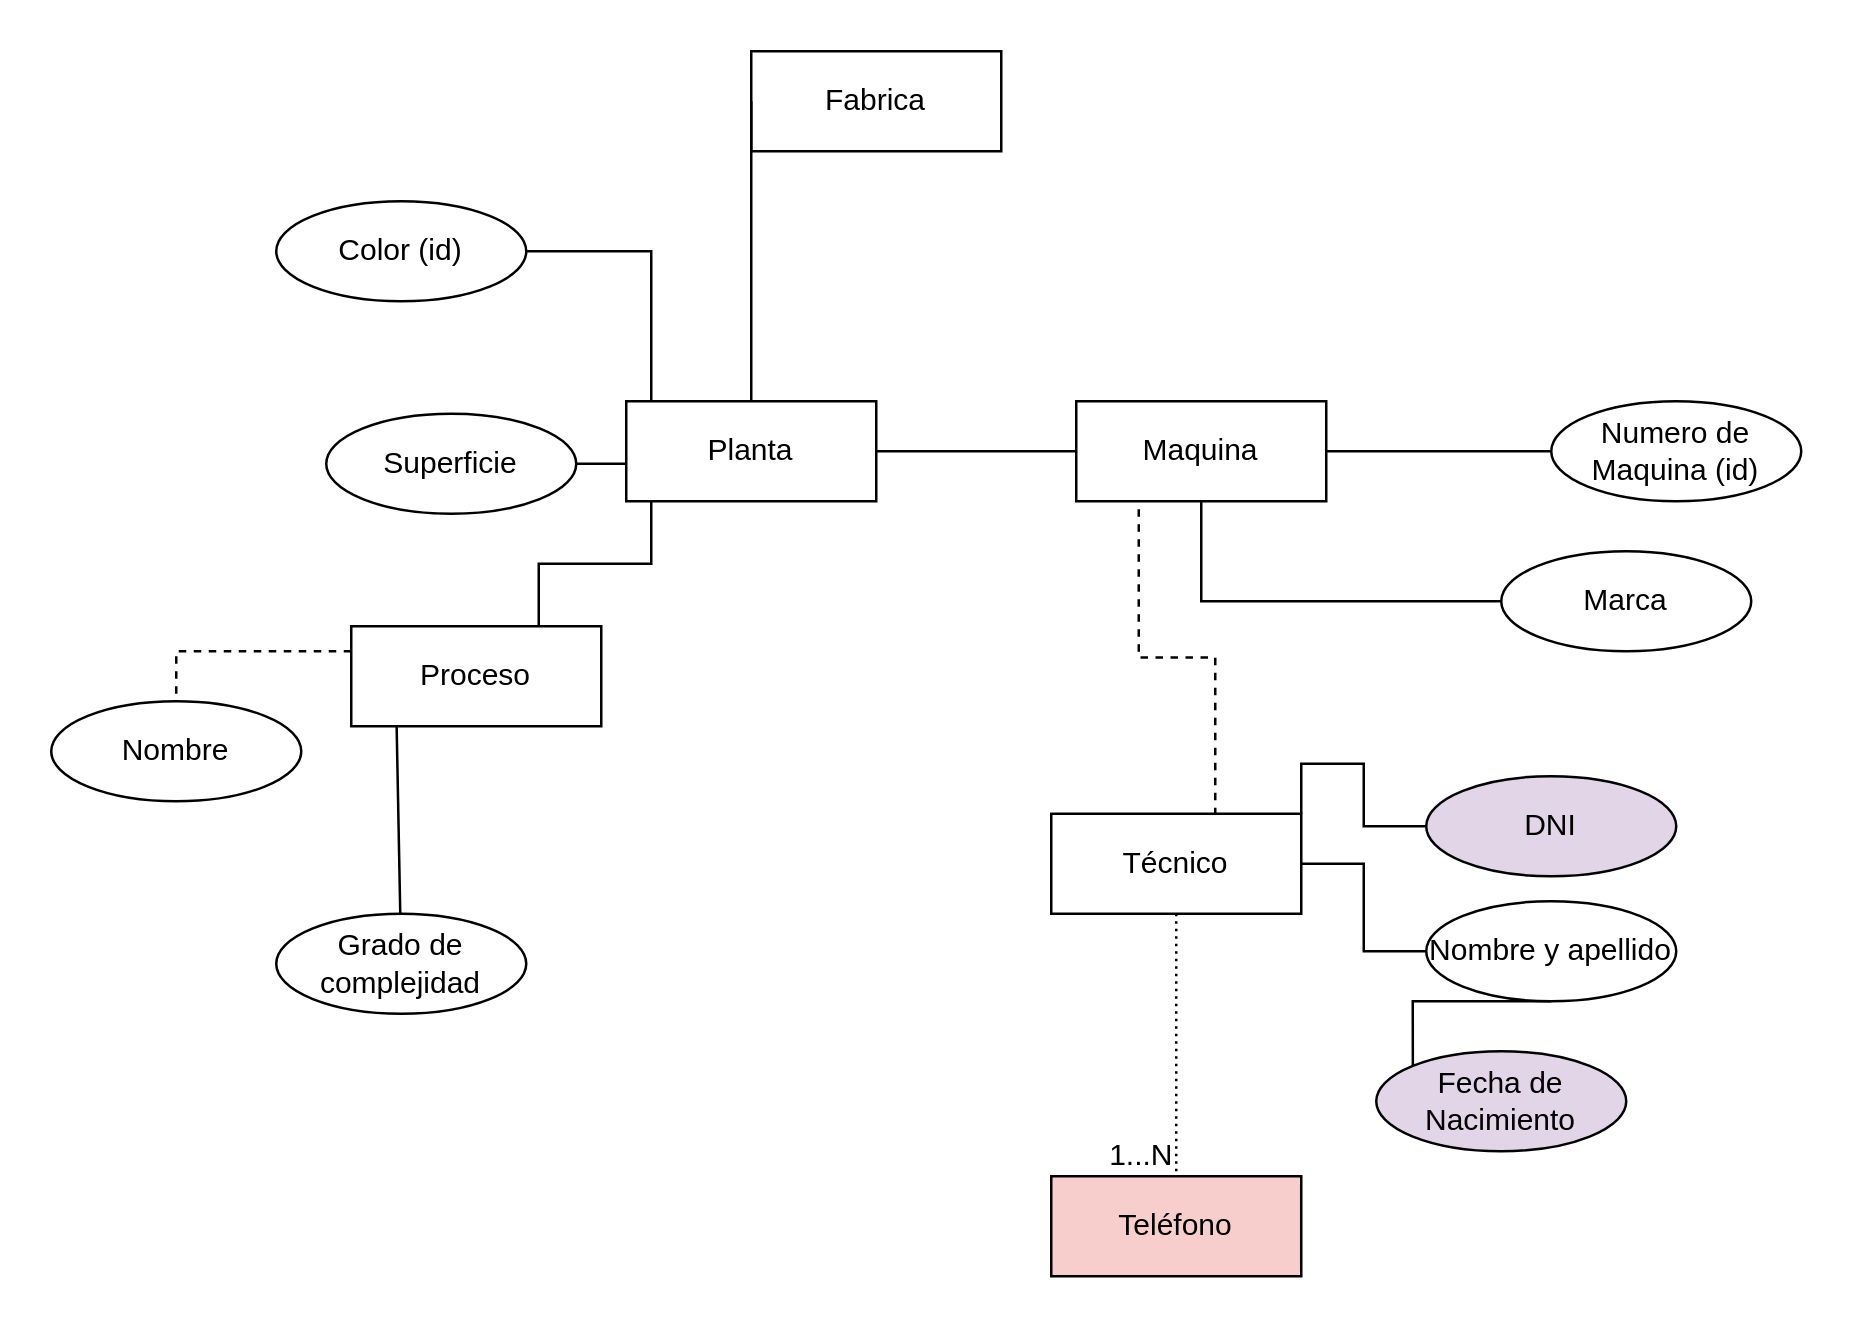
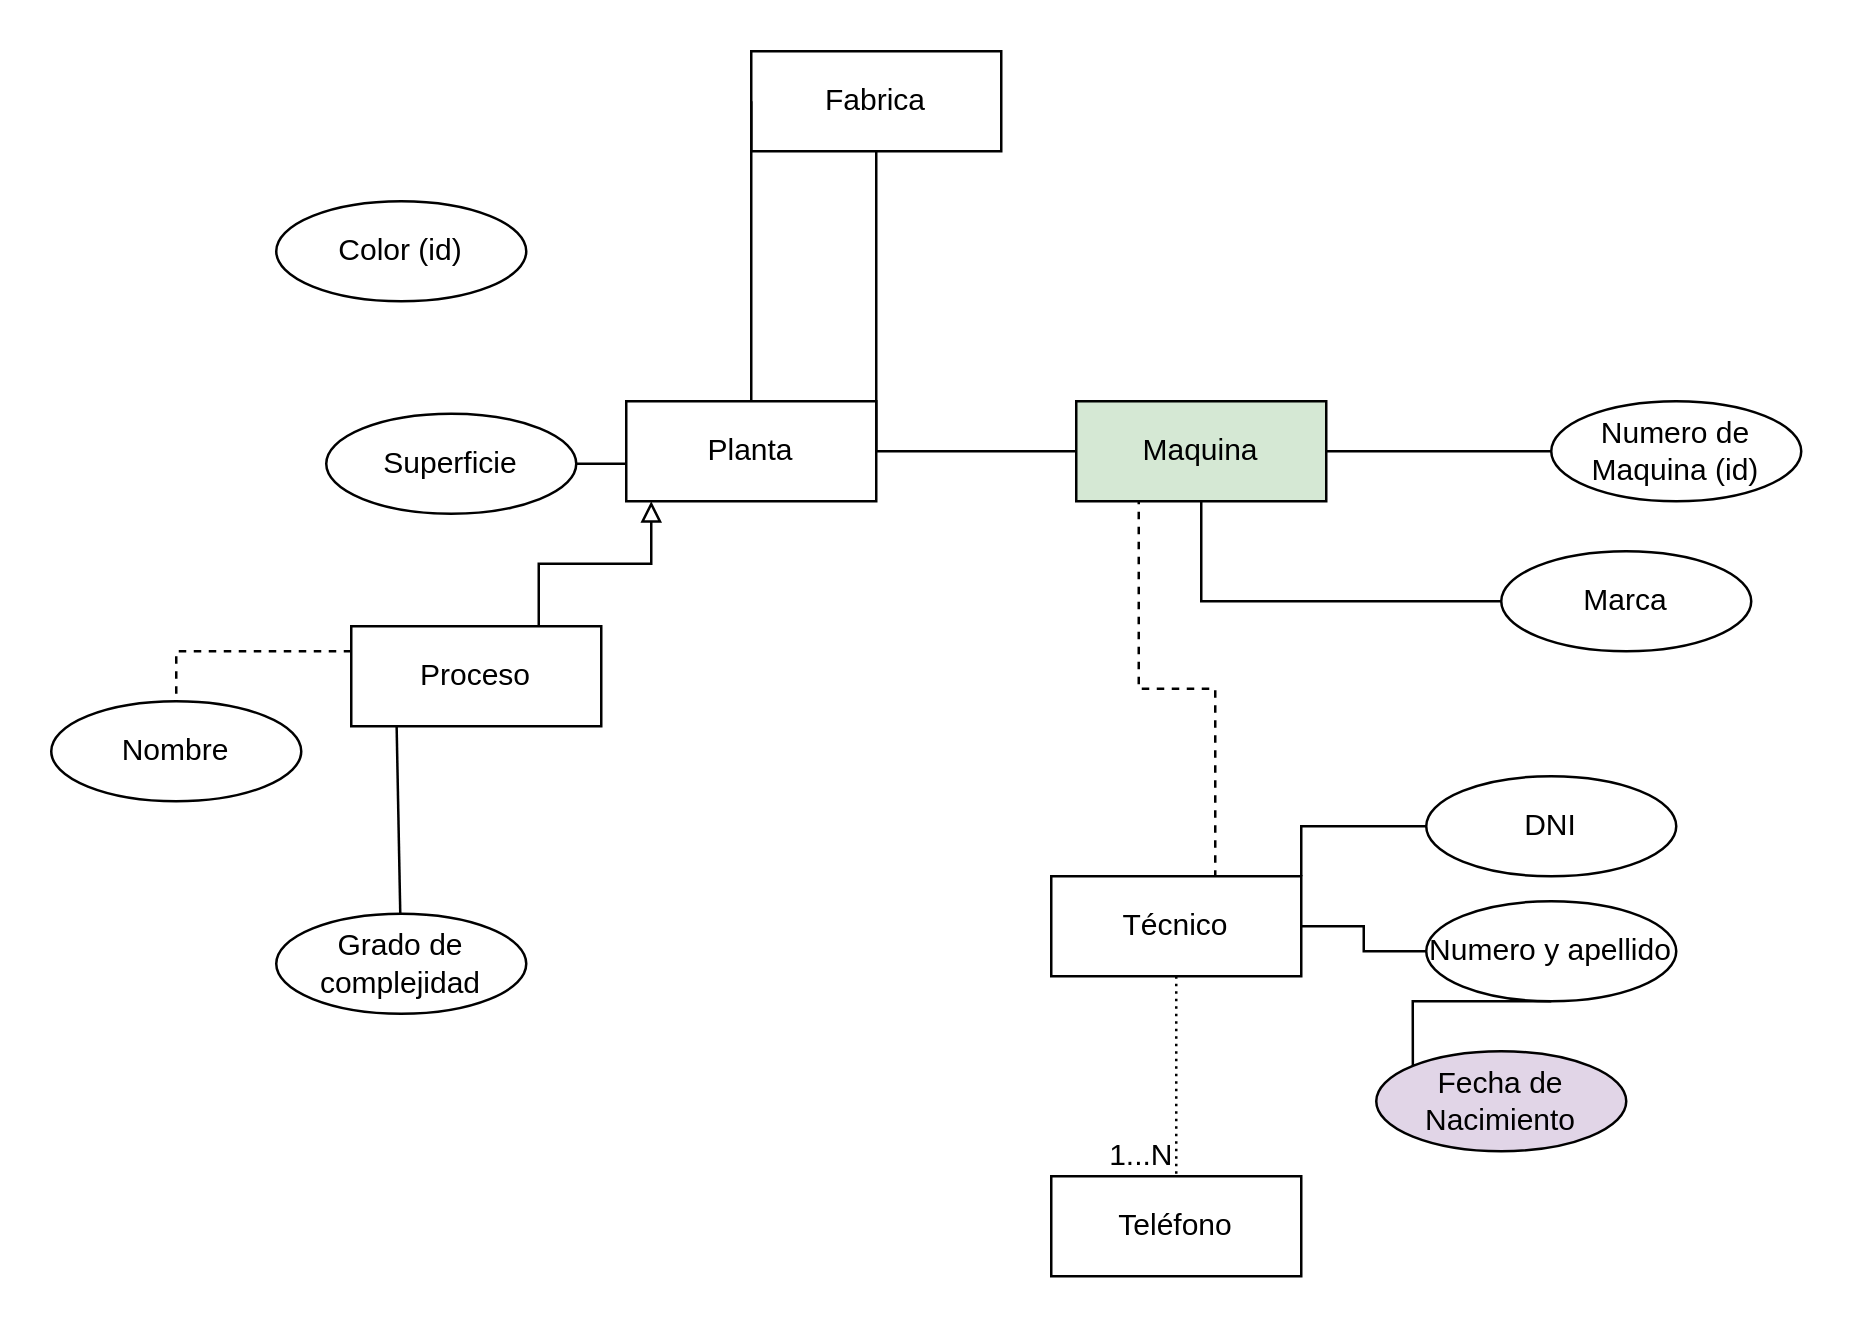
edge "Color (id)" -- "Planta": removed
edge "Planta" -- "Maquina": now "Fabrica" -- "Maquina"
node "Maquina": fillcolor #ffffff -> #d5e8d4
edge "Planta" -- "Proceso": arrowhead none -> block
node "DNI": fillcolor #e1d5e7 -> #ffffff
node "Técnico": moved (1176, 864) -> (1176, 926)
node "Nombre y apellido": label "Nombre y apellido" -> "Numero y apellido"
node "Teléfono": fillcolor #f8cecc -> #ffffff
